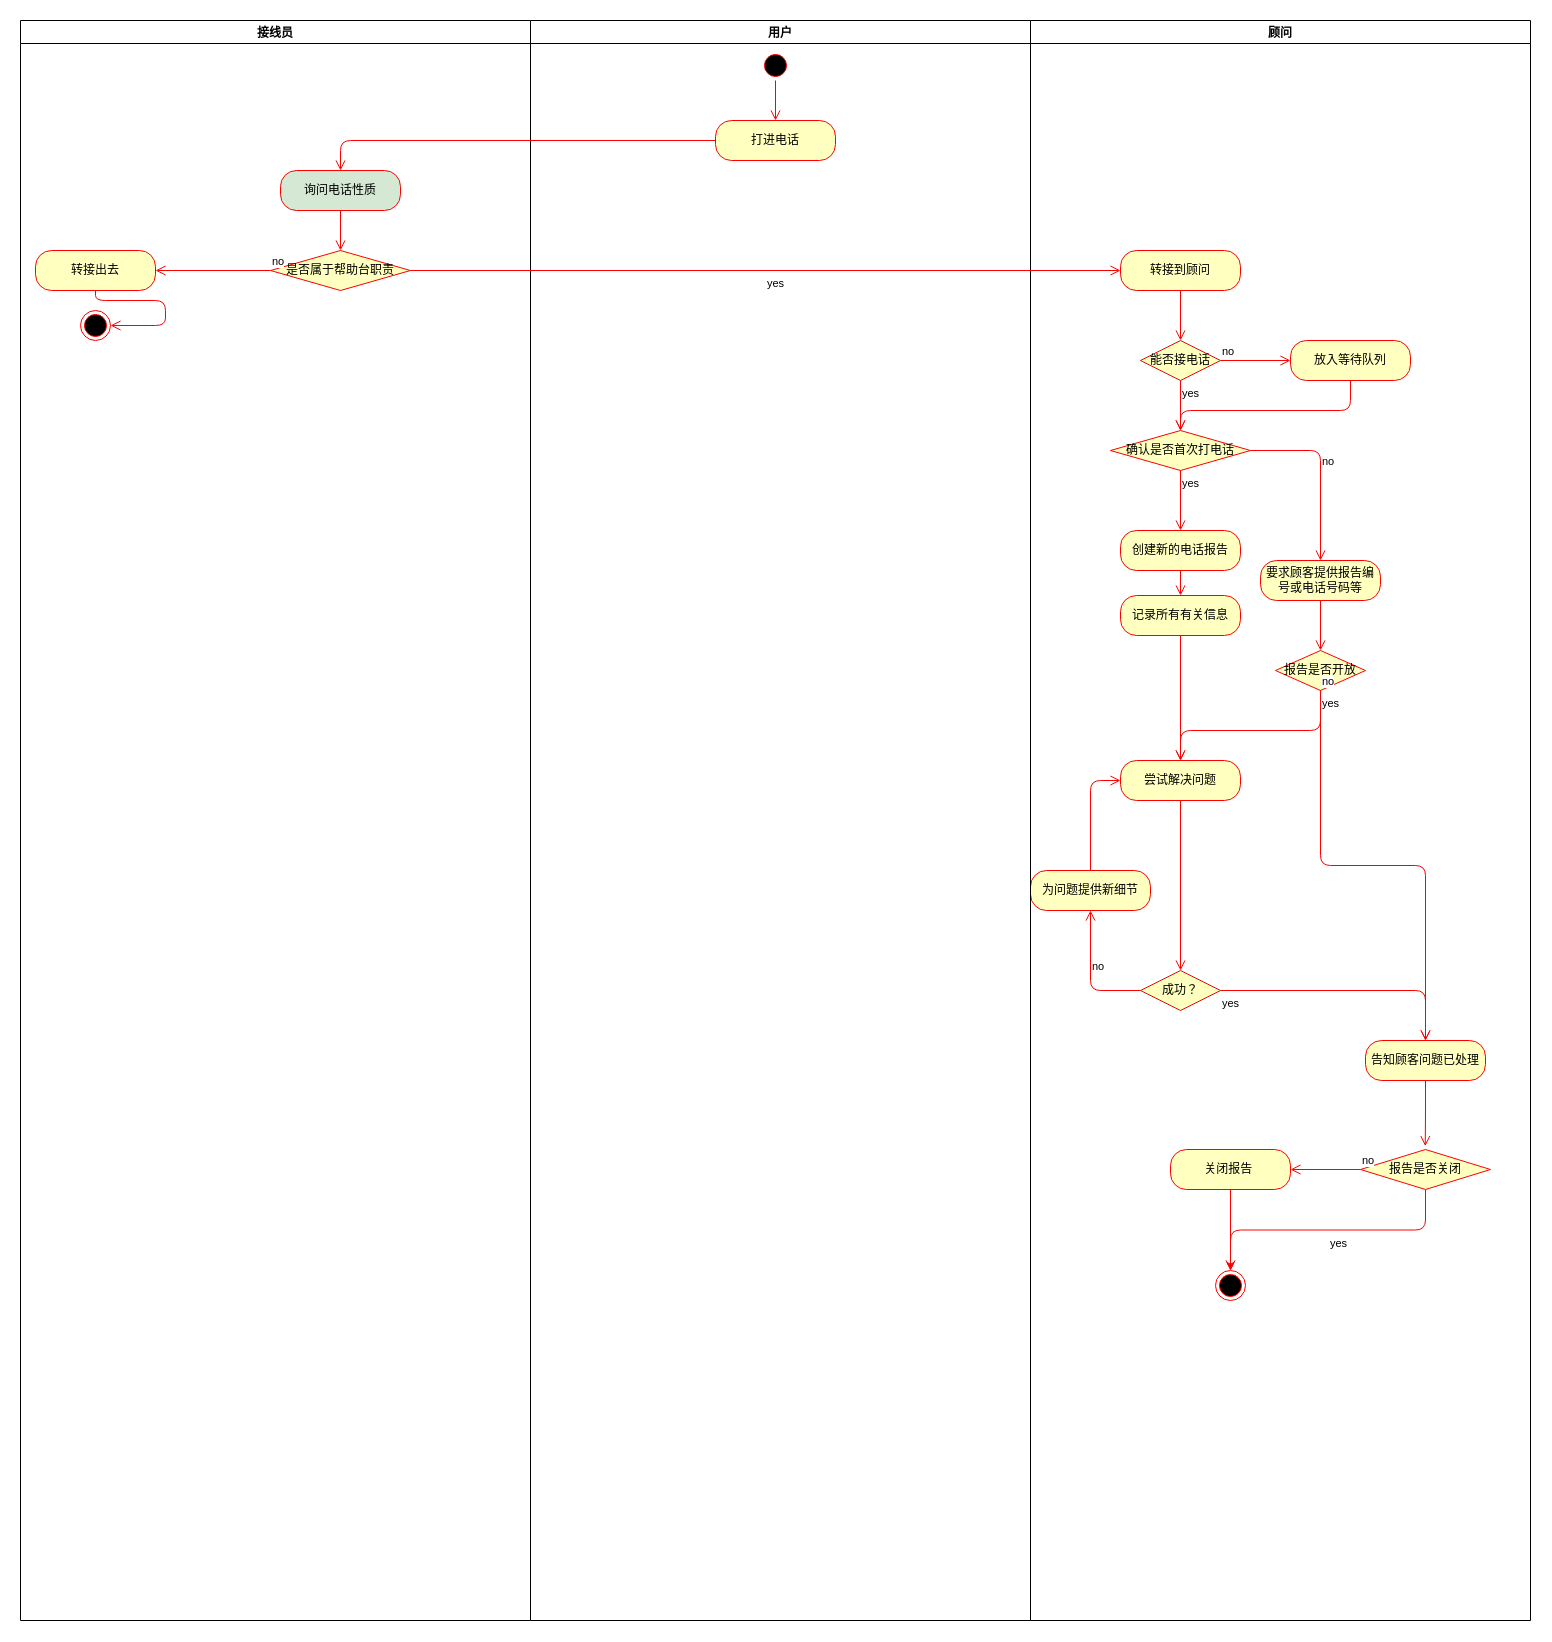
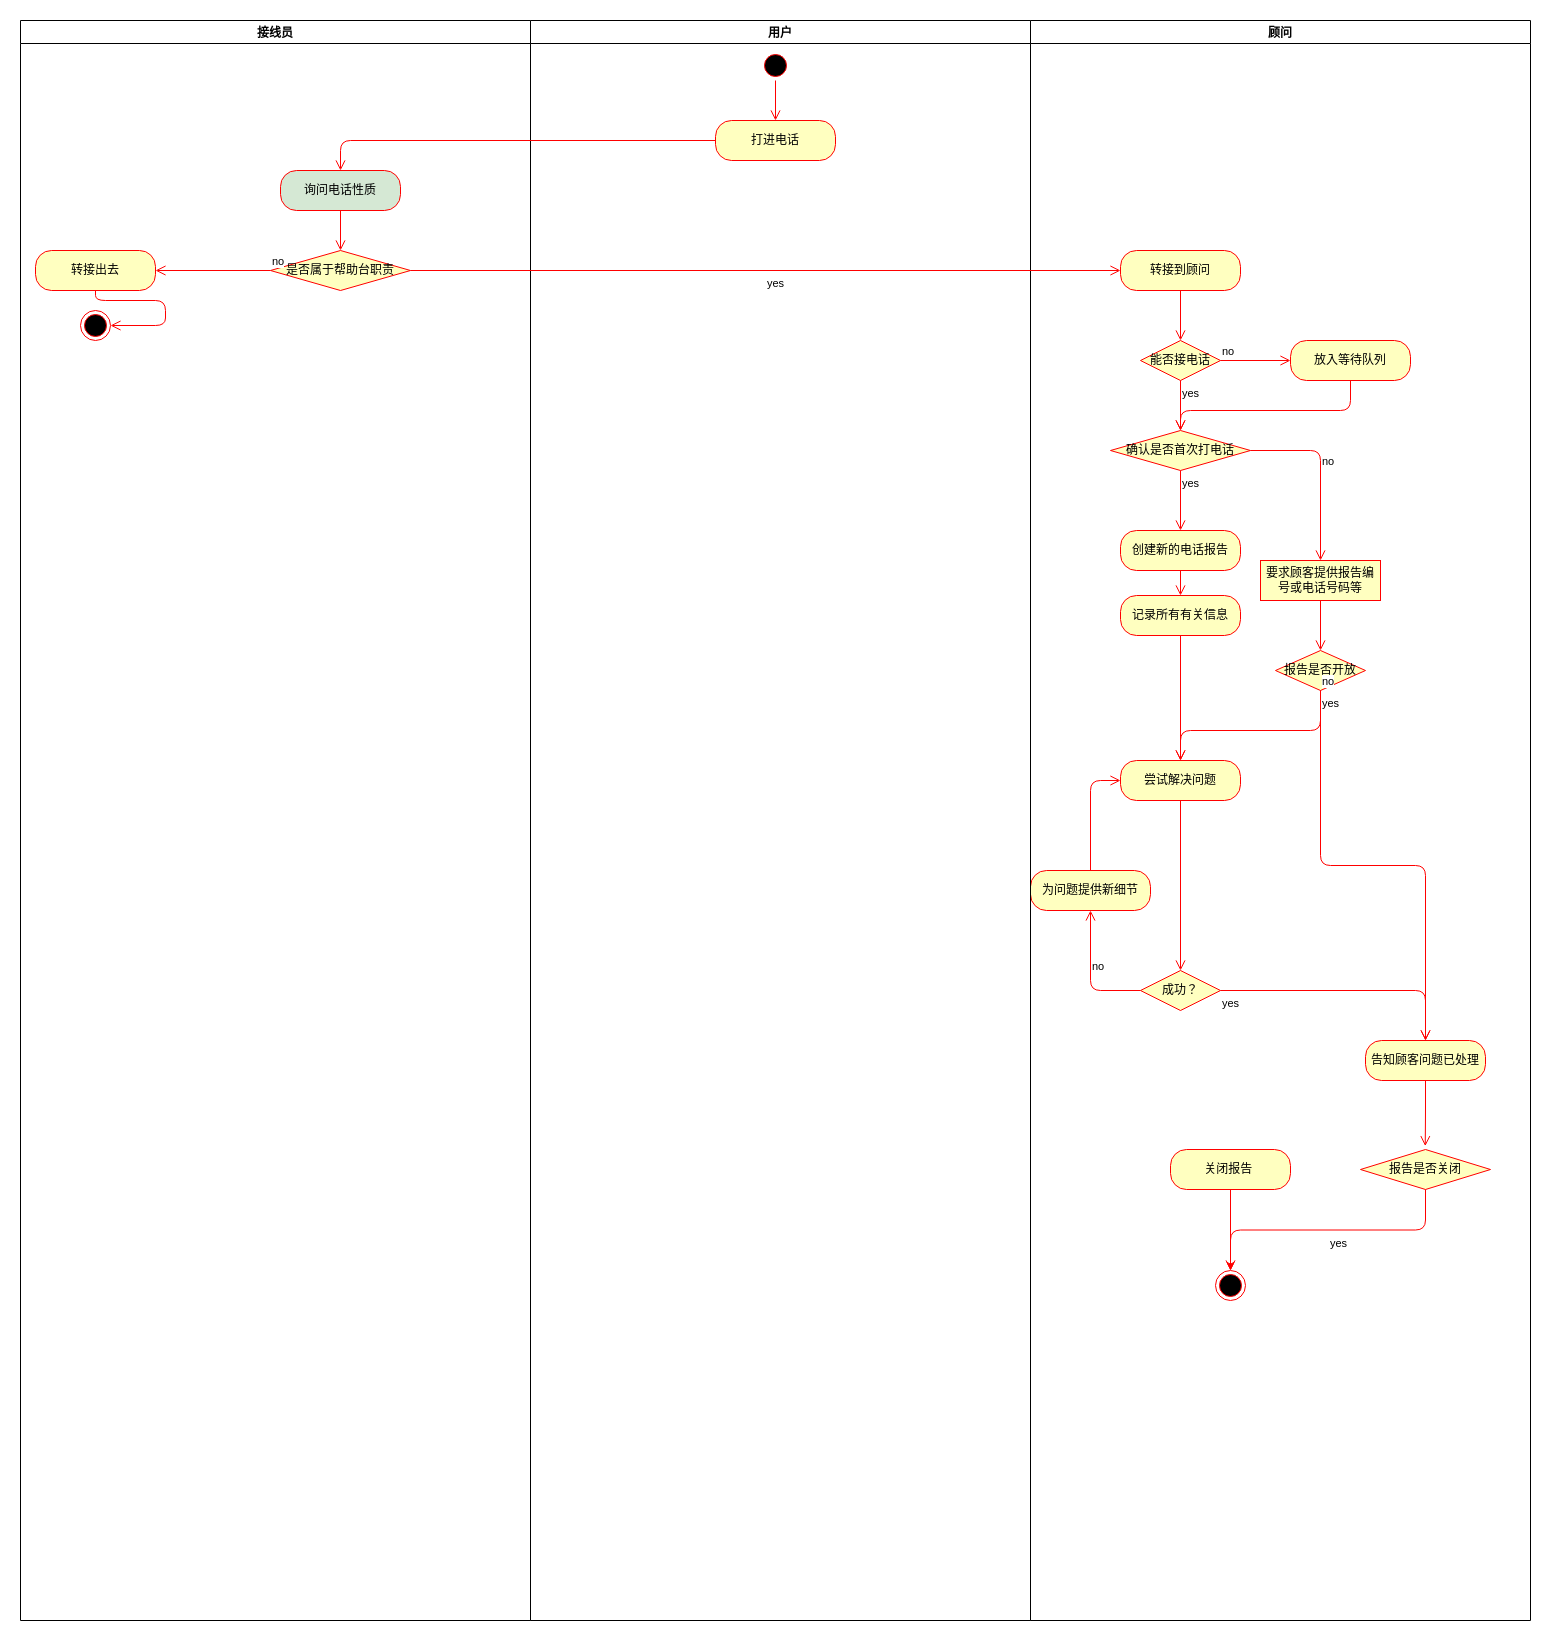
node "要求顾客提供报告编号或电话号码等": shape rounded rectangle -> rectangle
edge "报告是否关闭" -> "关闭报告": removed, label "no"
